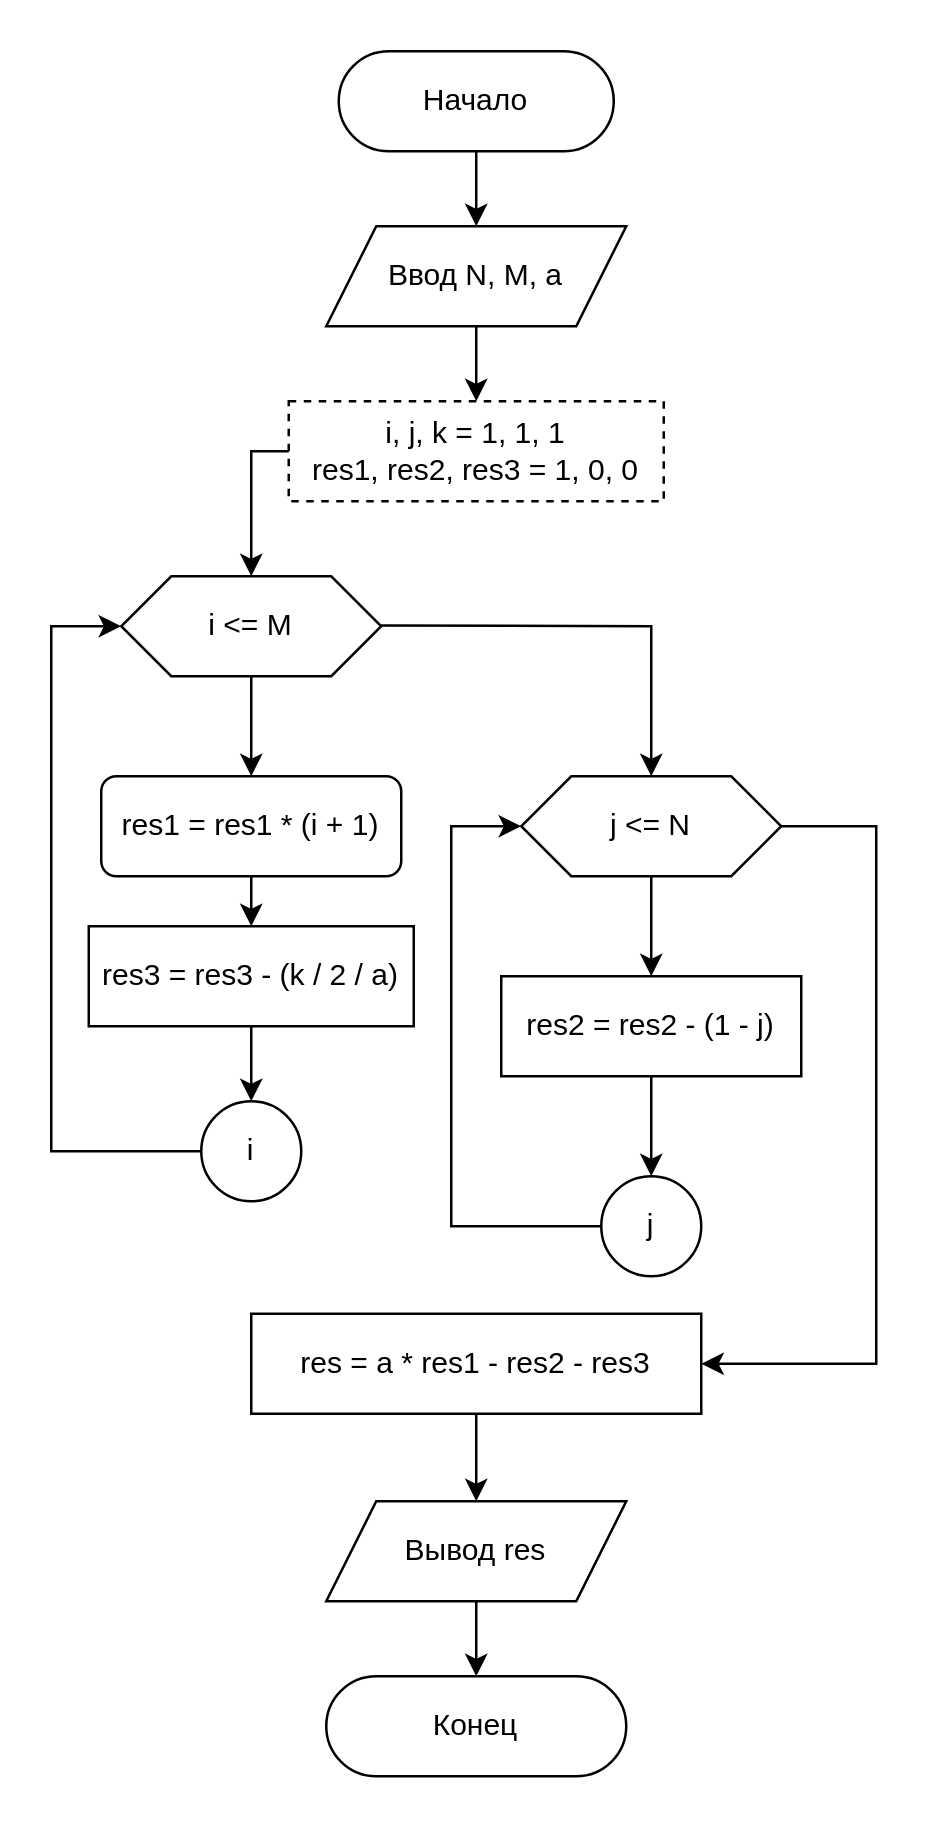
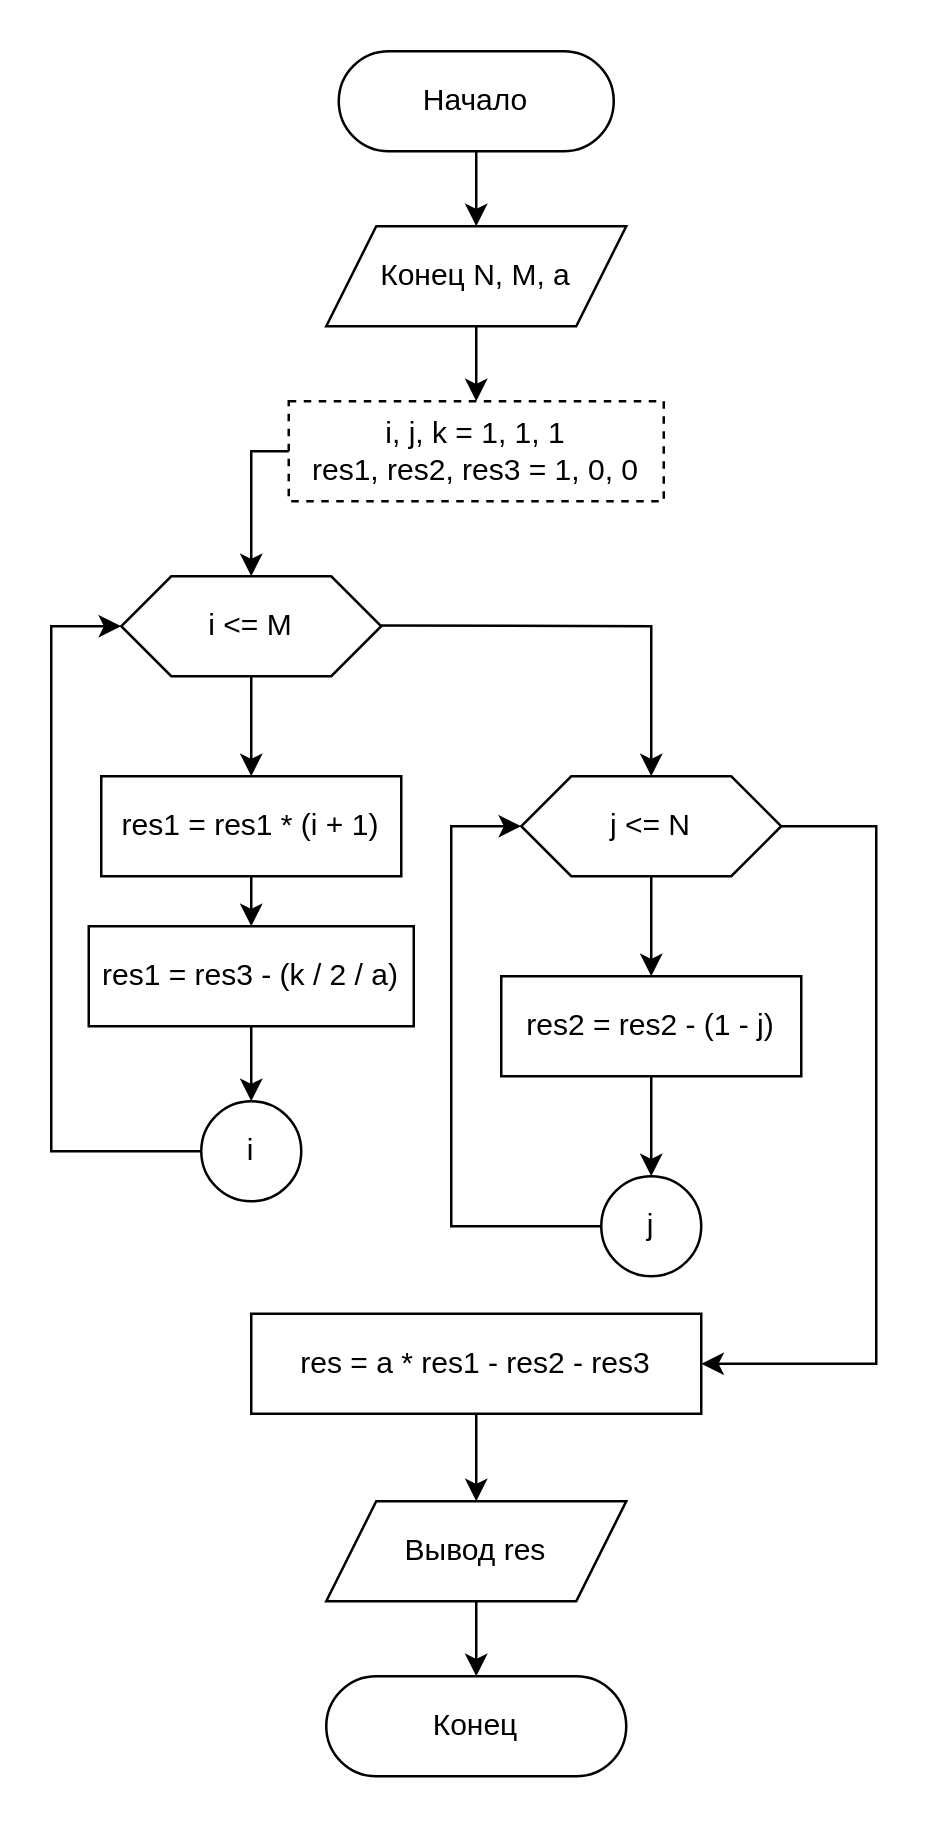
node "Ввод N, M, a": label "Ввод N, M, a" -> "Конец N, M, a"
node "res1 = res1 * (i + 1)": shape rounded rectangle -> rectangle
node "res3 = res3 - (k / 2 / a)": label "res3 = res3 - (k / 2 / a)" -> "res1 = res3 - (k / 2 / a)"
